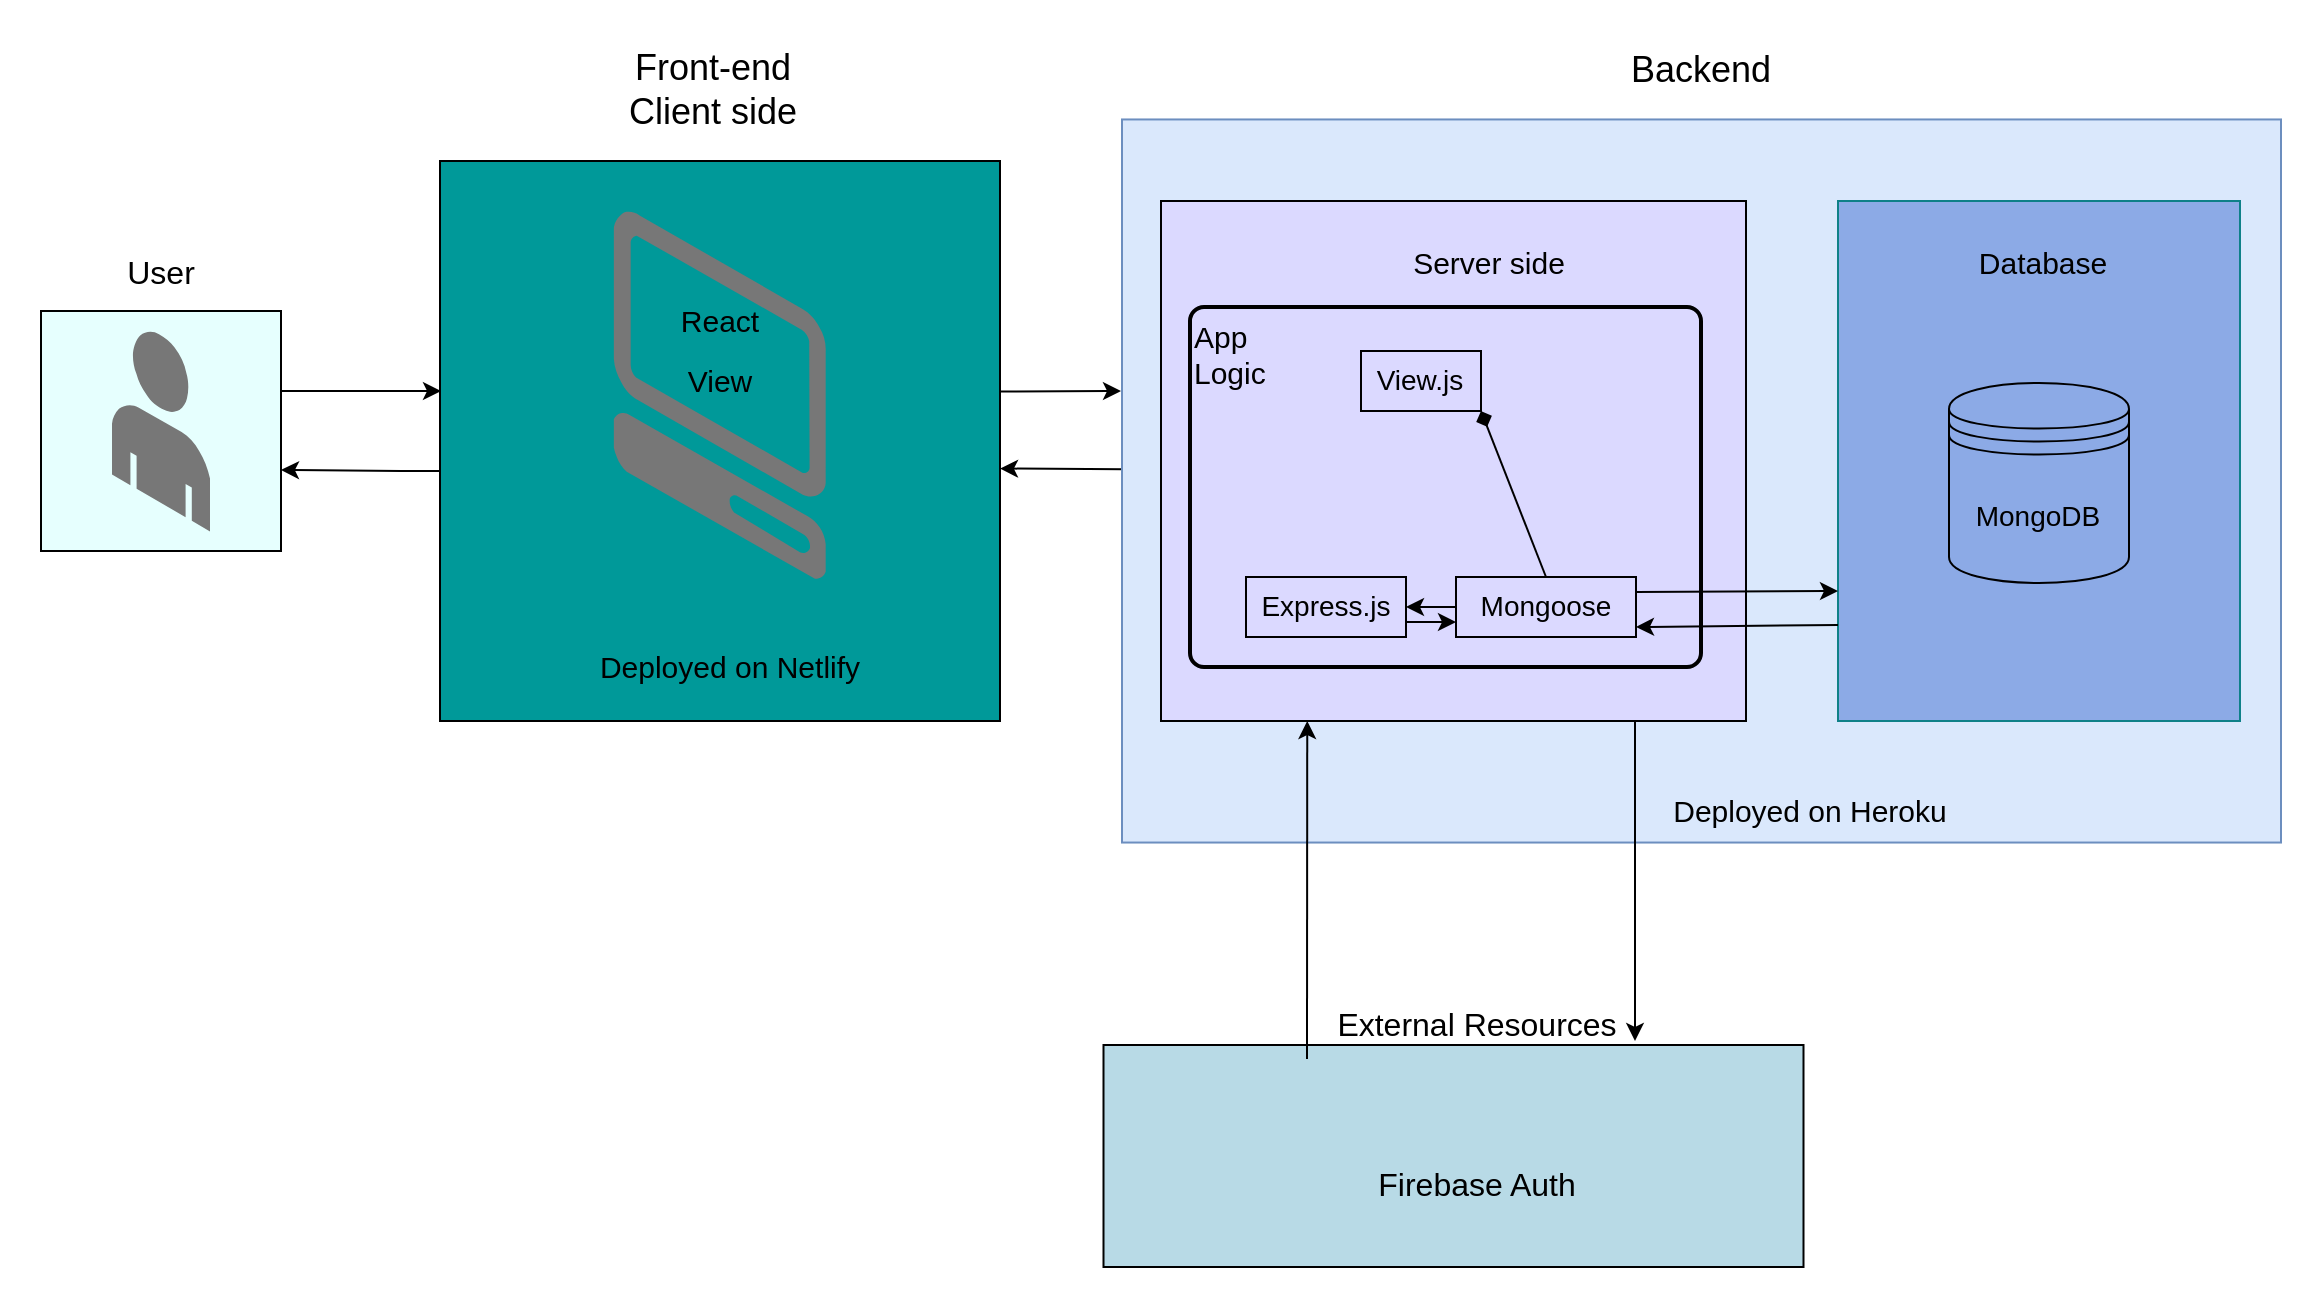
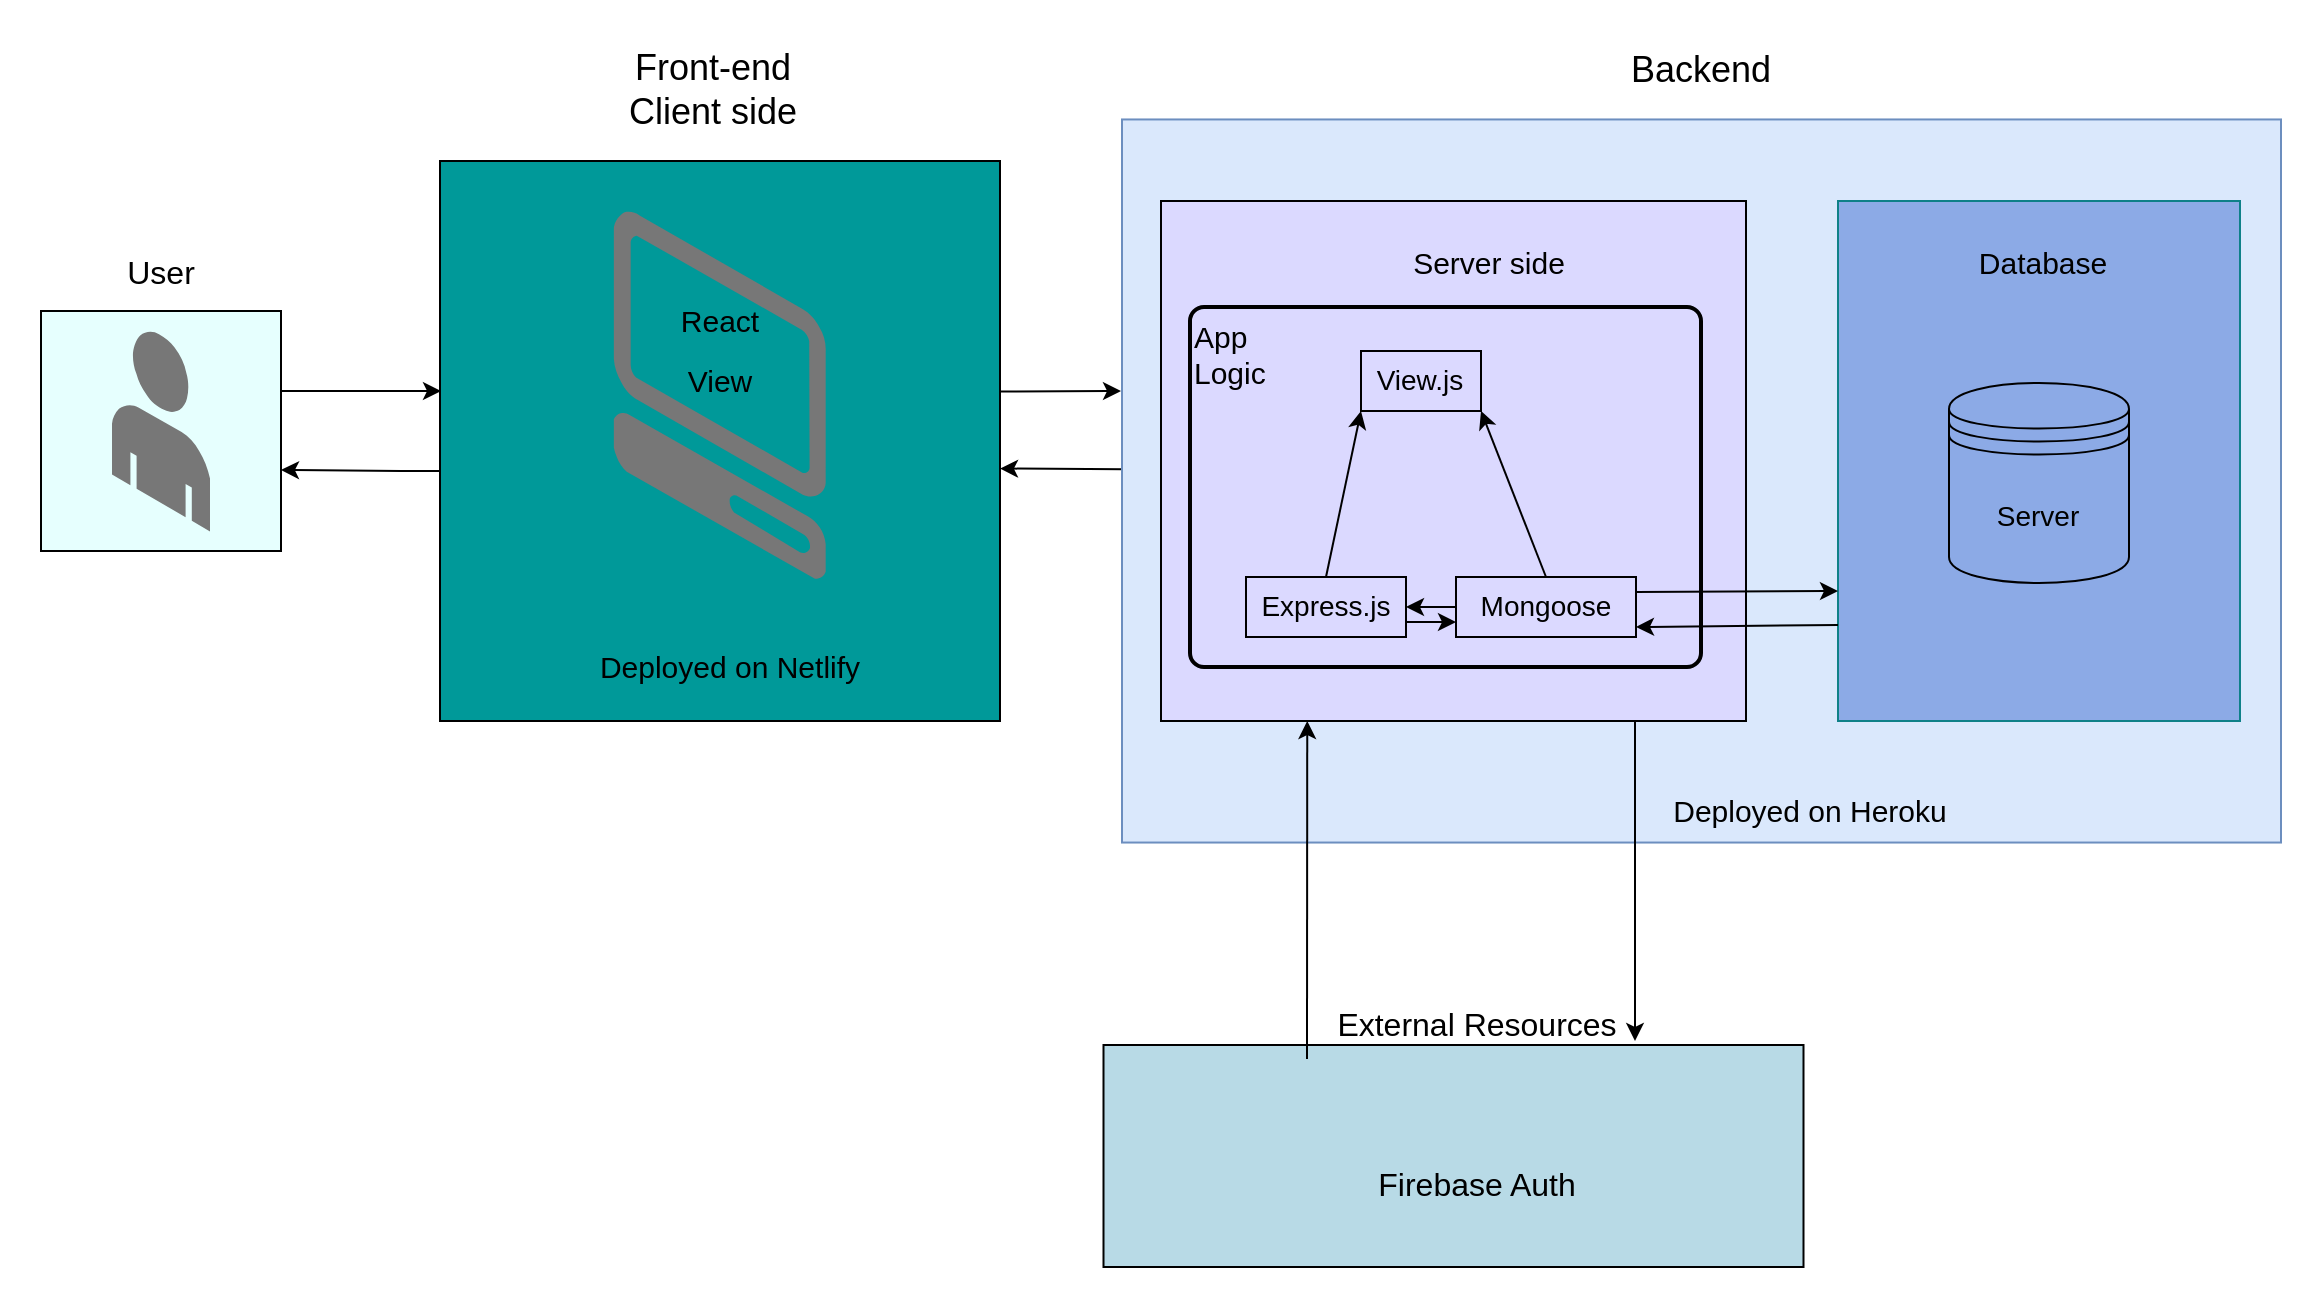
edge "Mongoose" -> "View.js": arrowhead diamond -> classic
edge "Express.js" -> "View.js": added
node "MongoDB": label "MongoDB" -> "Server"
